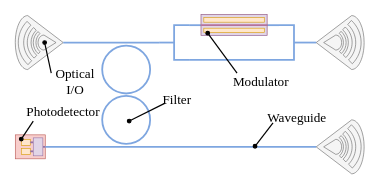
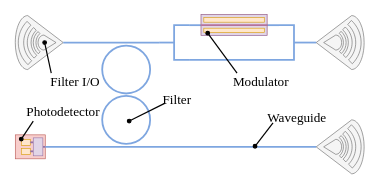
node "Optical I/O": label "Optical I/O" -> "Filter I/O"
